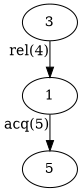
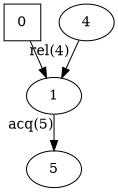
node "0": added
node "3": label "3" -> "4"
